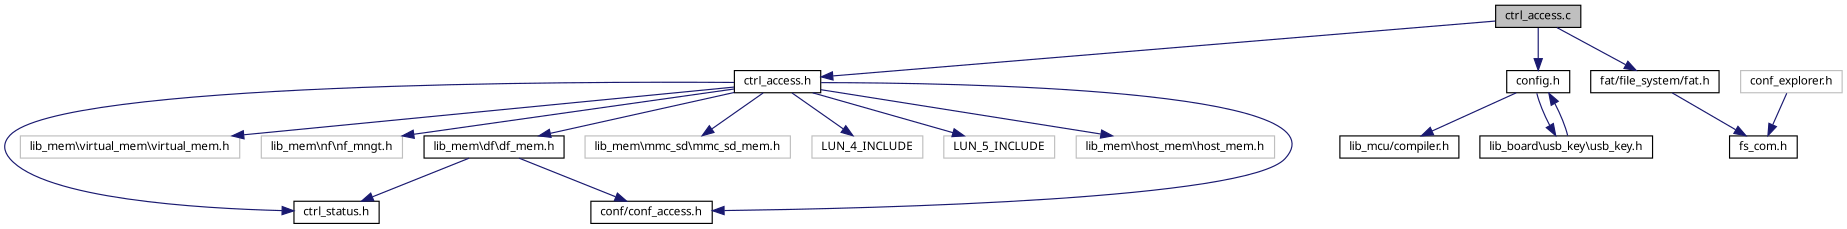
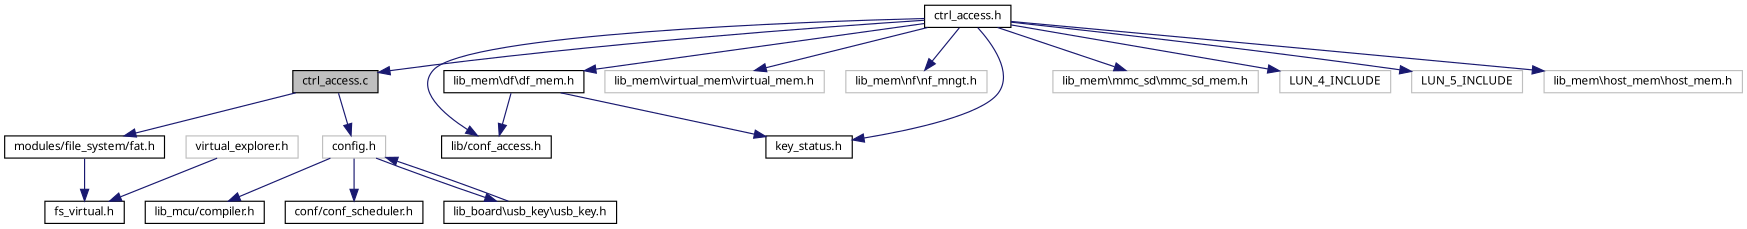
edge "ctrl_access.c" -> "ctrl_access.h": reversed
node "config.h": color black -> grey75
node "fat/file_system/fat.h": label "fat/file_system/fat.h" -> "modules/file_system/fat.h"
node "conf_explorer.h": label "conf_explorer.h" -> "virtual_explorer.h"
node "fs_com.h": label "fs_com.h" -> "fs_virtual.h"
node "ctrl_status.h": label "ctrl_status.h" -> "key_status.h"
node "conf/conf_scheduler.h": added
node "conf/conf_access.h": label "conf/conf_access.h" -> "lib/conf_access.h"
